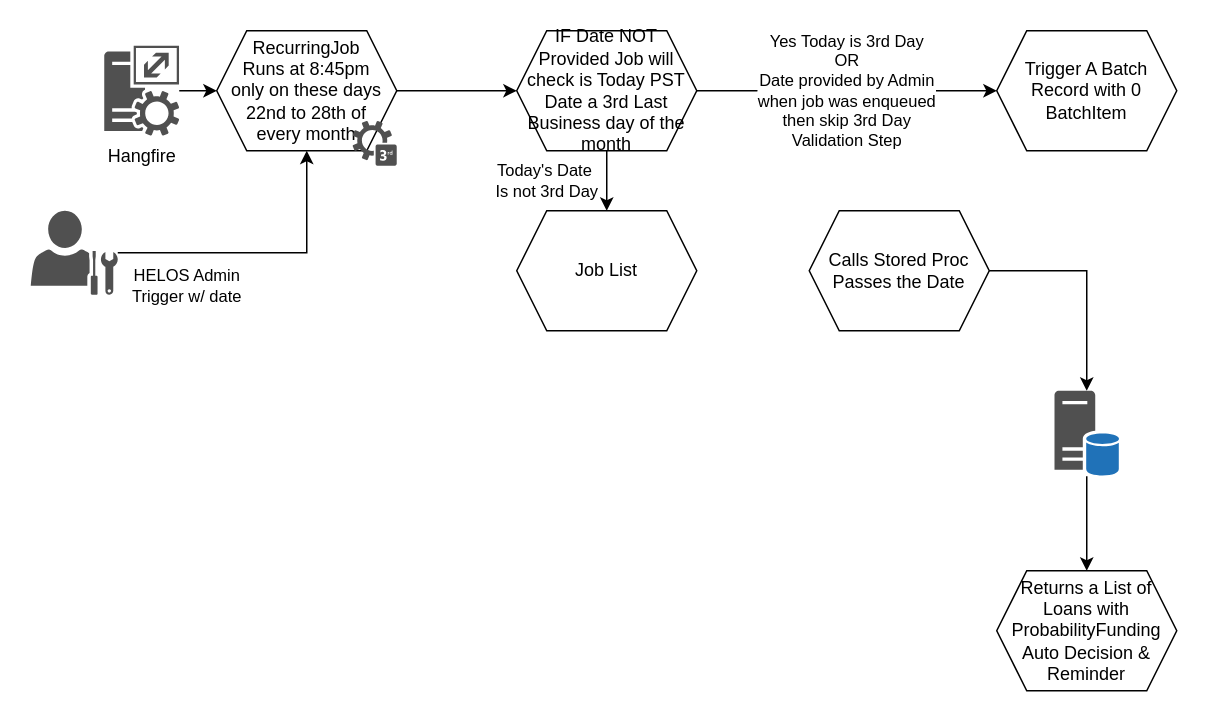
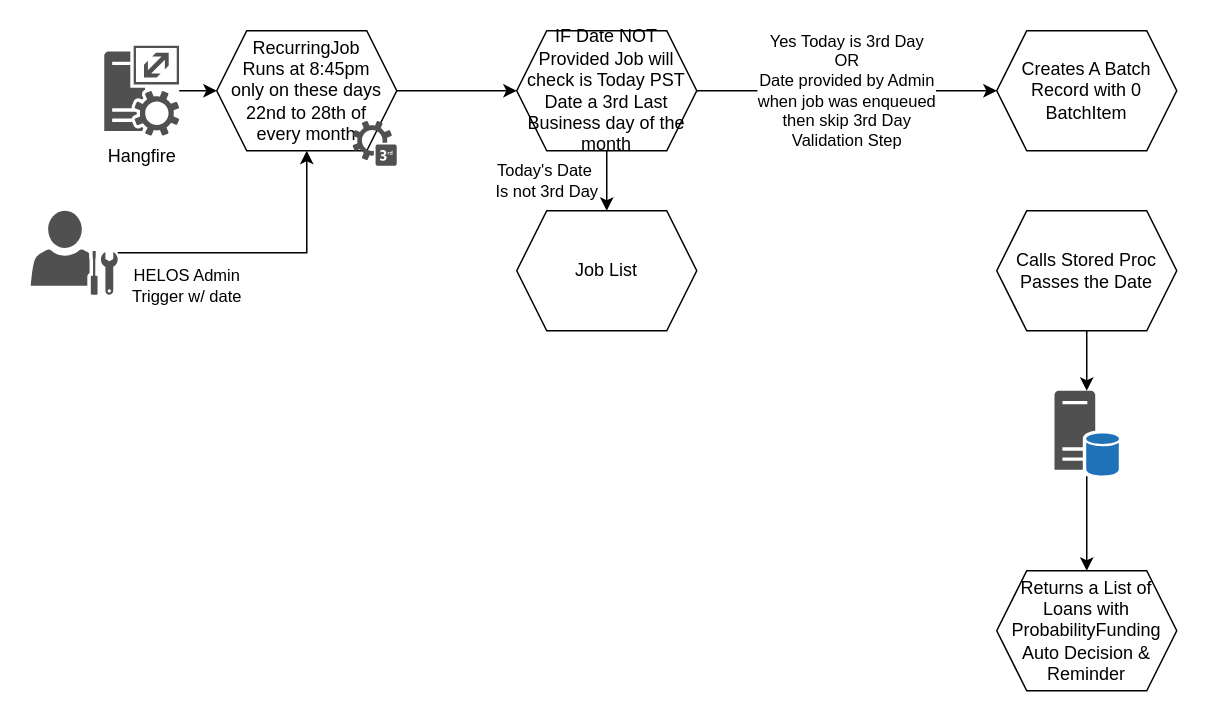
node "Trigger A Batch Record with 0 BatchItem": label "Trigger A Batch Record with 0 BatchItem" -> "Creates A Batch Record with 0 BatchItem"
node "Calls Stored Proc Passes the Date": moved (899, 271) -> (1087, 271)
